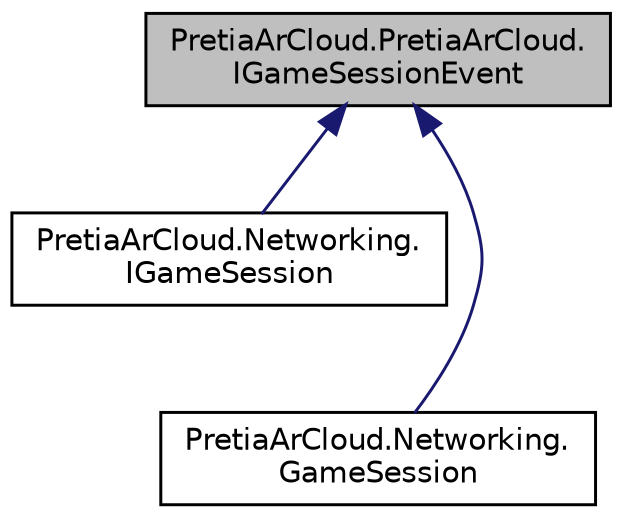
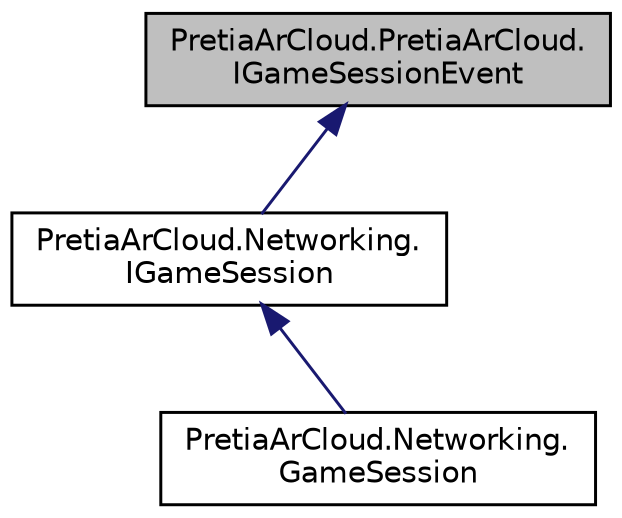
edge "PretiaArCloud.Networking. GameSession" -> "PretiaArCloud.PretiaArCloud. IGameSessionEvent": now "PretiaArCloud.Networking. GameSession" -> "PretiaArCloud.Networking. IGameSession"
